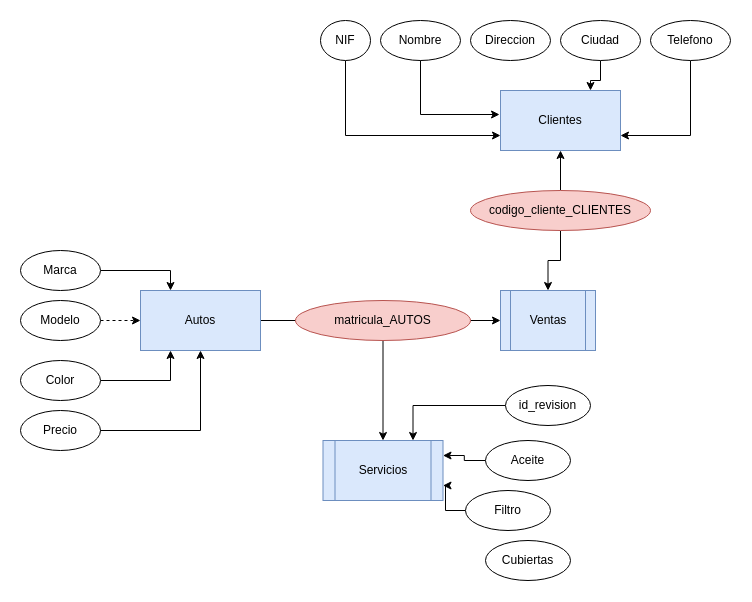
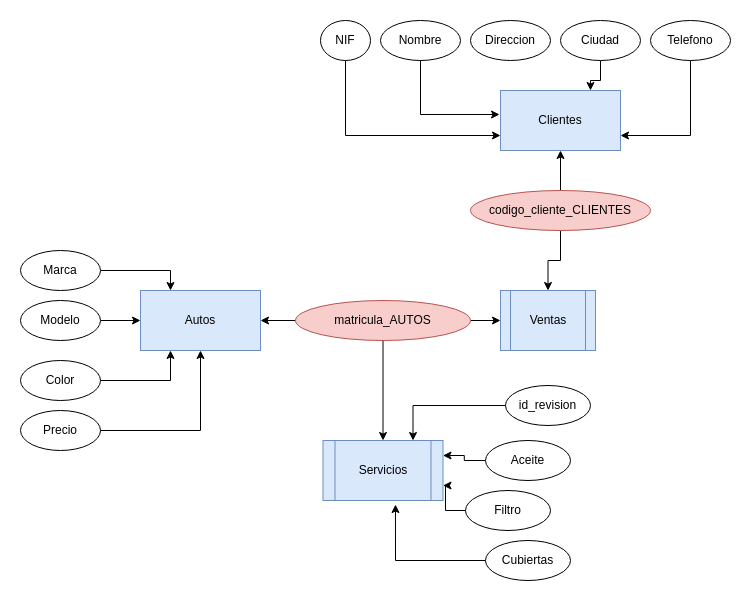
edge "Modelo" -> "Autos": style dashed -> solid
edge "Autos" -- "matricula_AUTOS": arrowhead none -> classic
edge "Cubiertas" -> "Servicios": added
